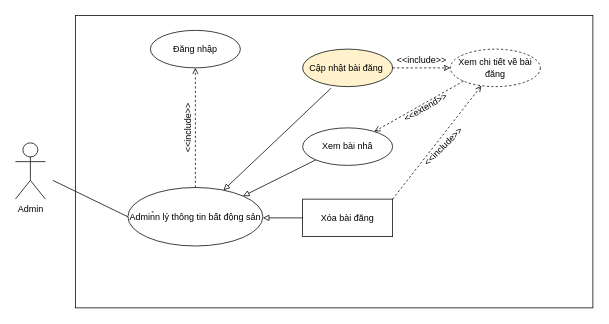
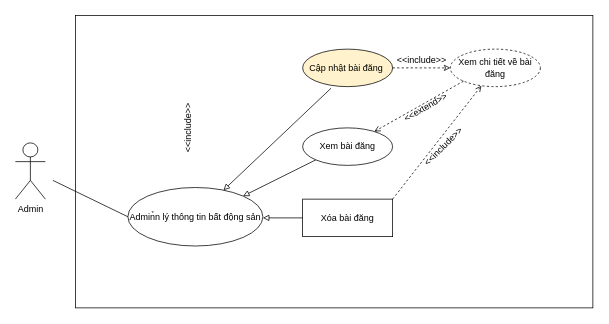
node "Đăng nhập": removed
edge "Admin̉n lý thông tin bất động sản" -> "Đăng nhập": removed
node "Xem bài nhâ": label "Xem bài nhâ" -> "Xem bài đăng"
